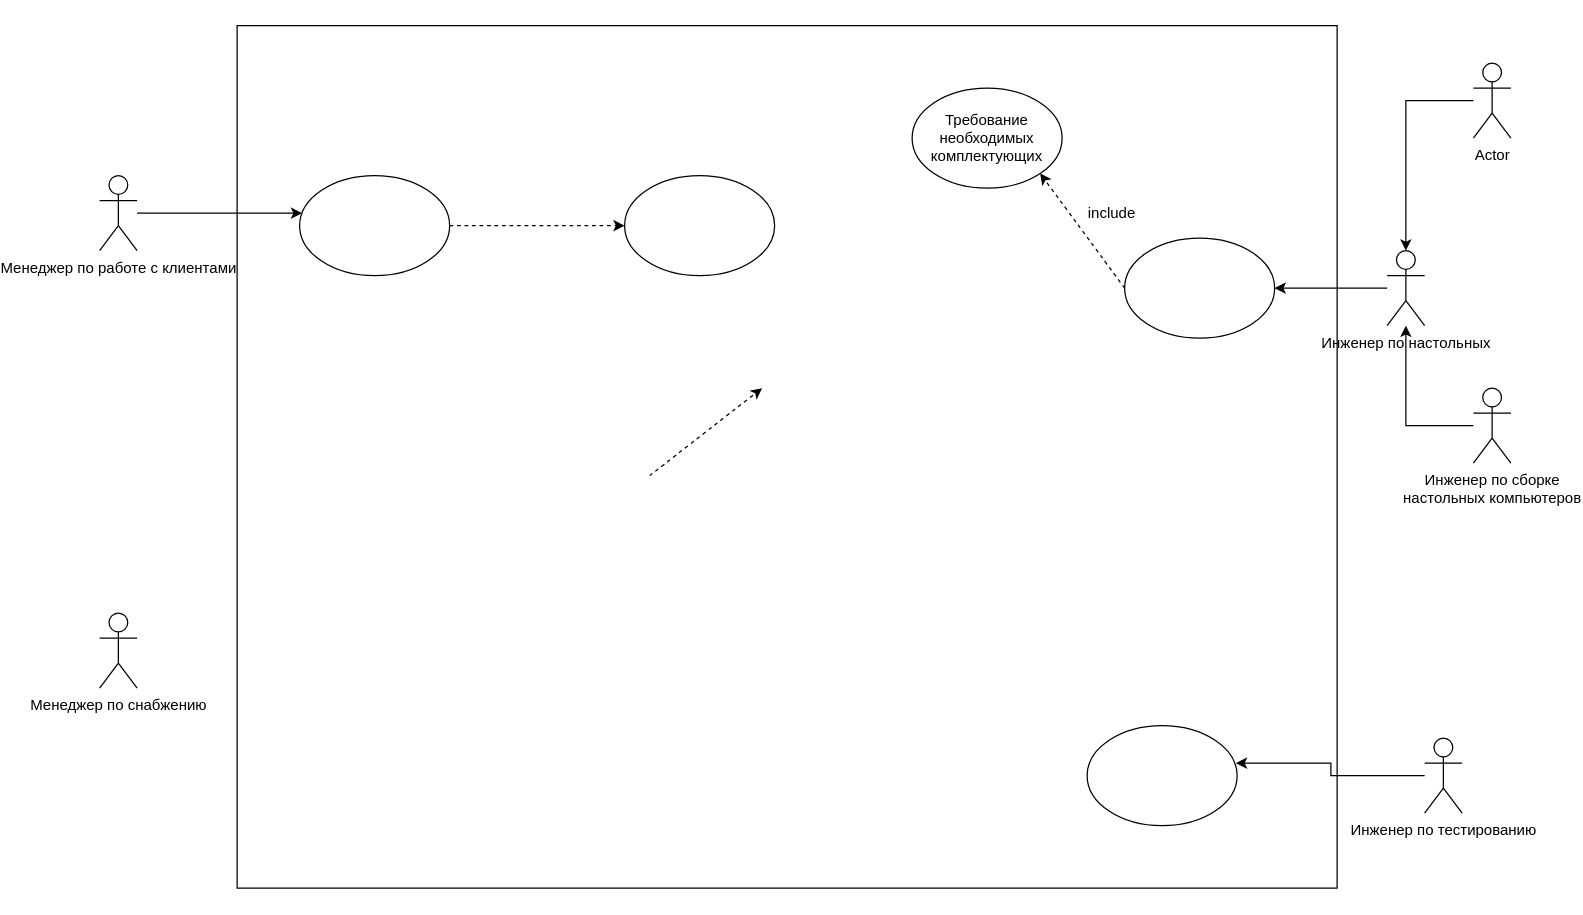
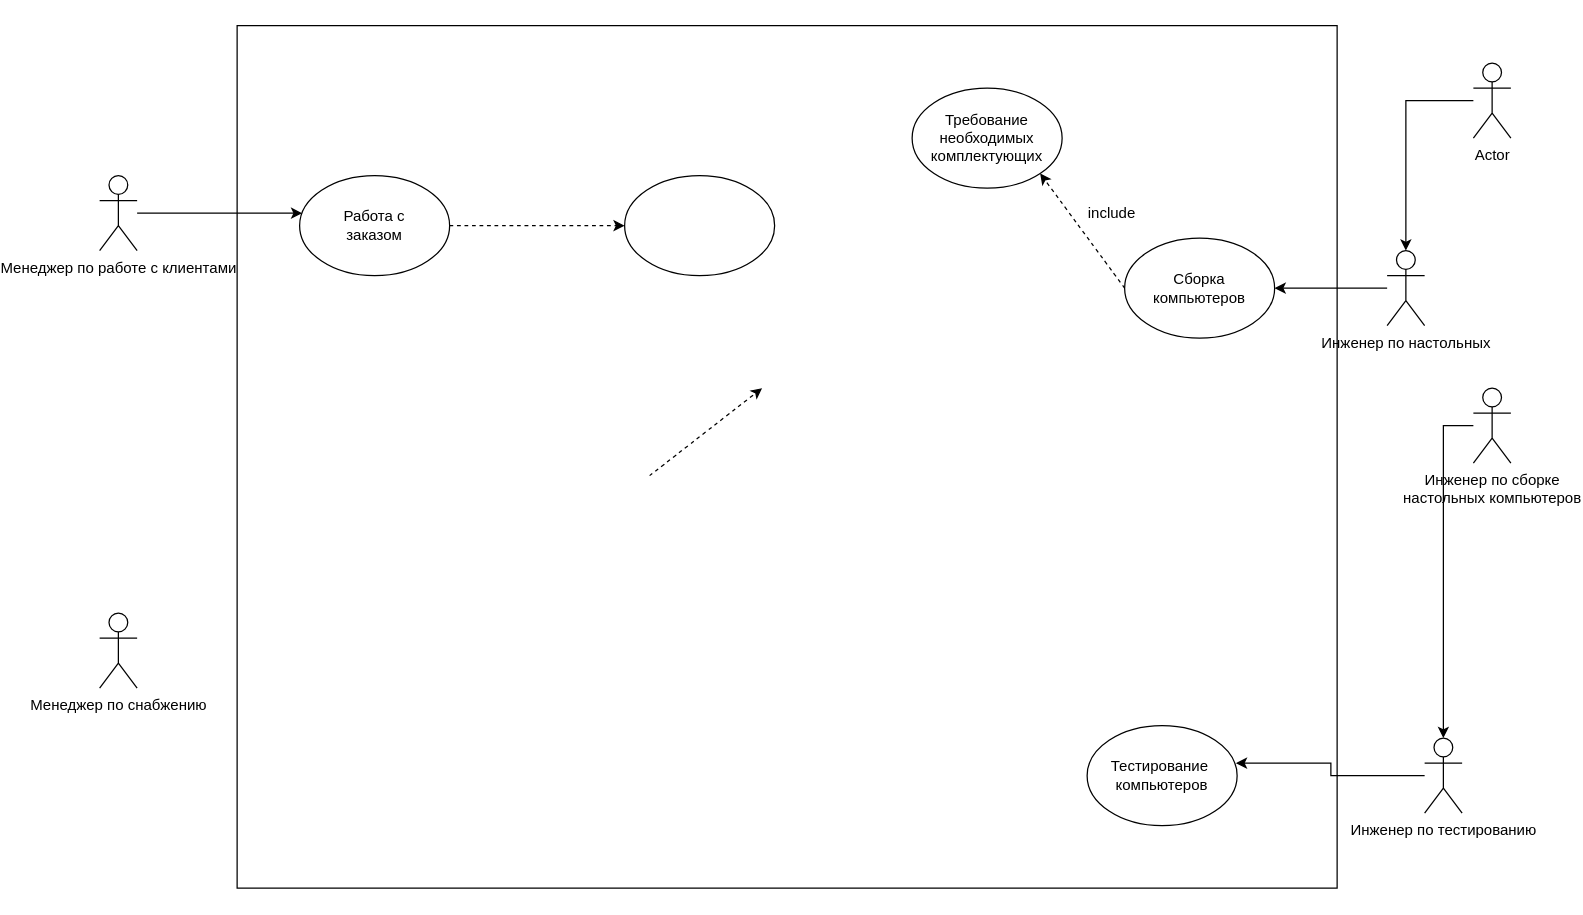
node "Работа с заказом": added
node "Сборка компьютеров": added
edge "Инженер по сборке настольных компьютеров" -> "Инженер по настольных": now "Инженер по сборке настольных компьютеров" -> "Инженер по тестированию"
node "Тестирование компьютеров": added
